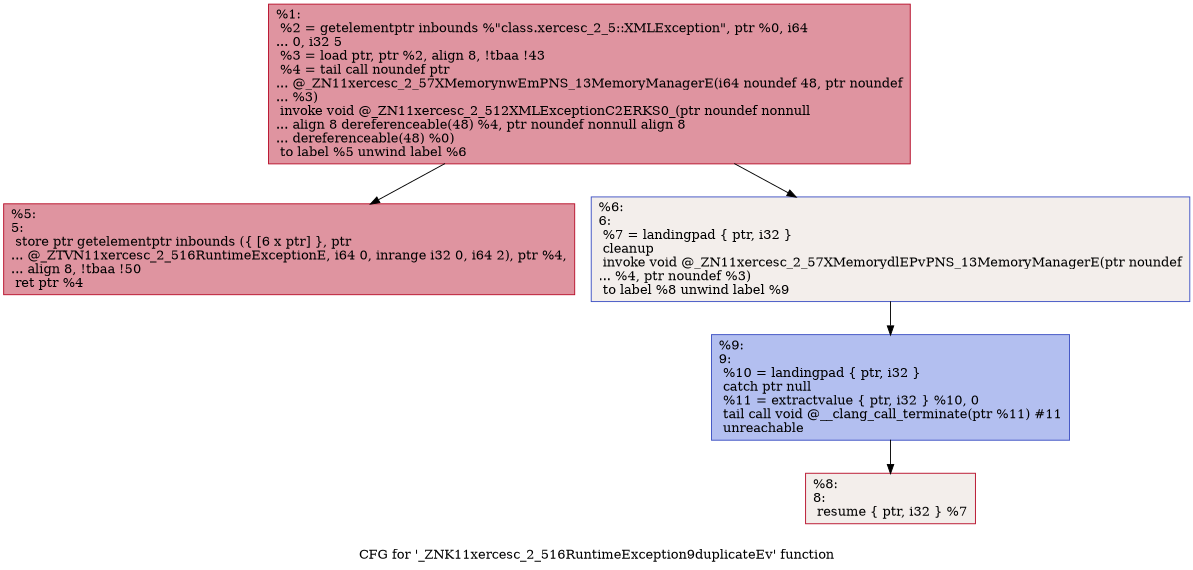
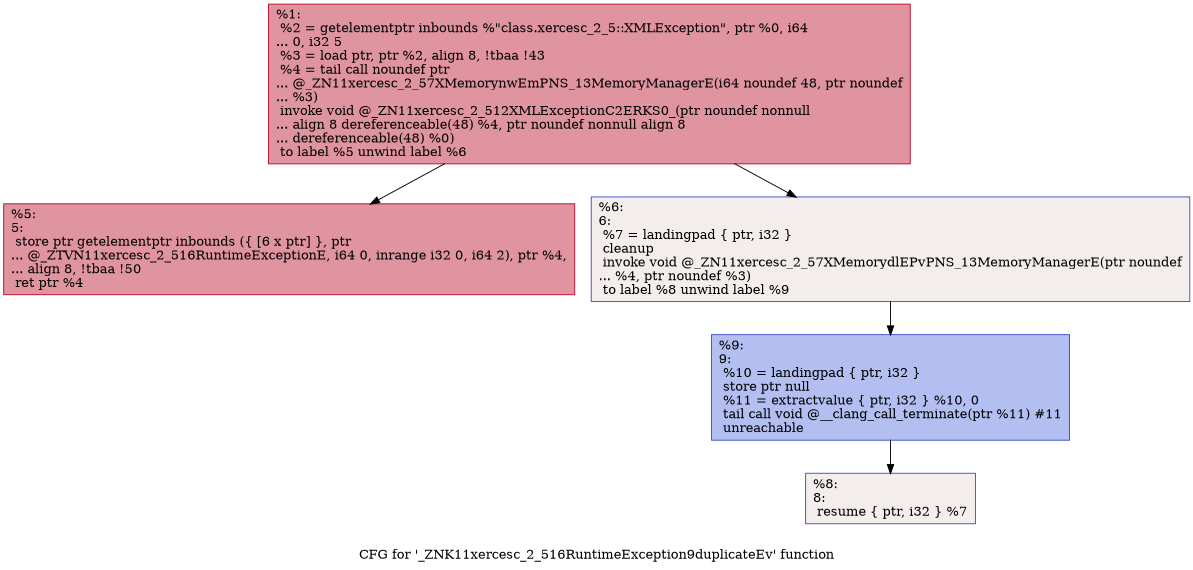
node "%9:": text "catch ptr null" -> "store ptr null"
node "%8:": color #b70d28ff -> #3d50c3ff
